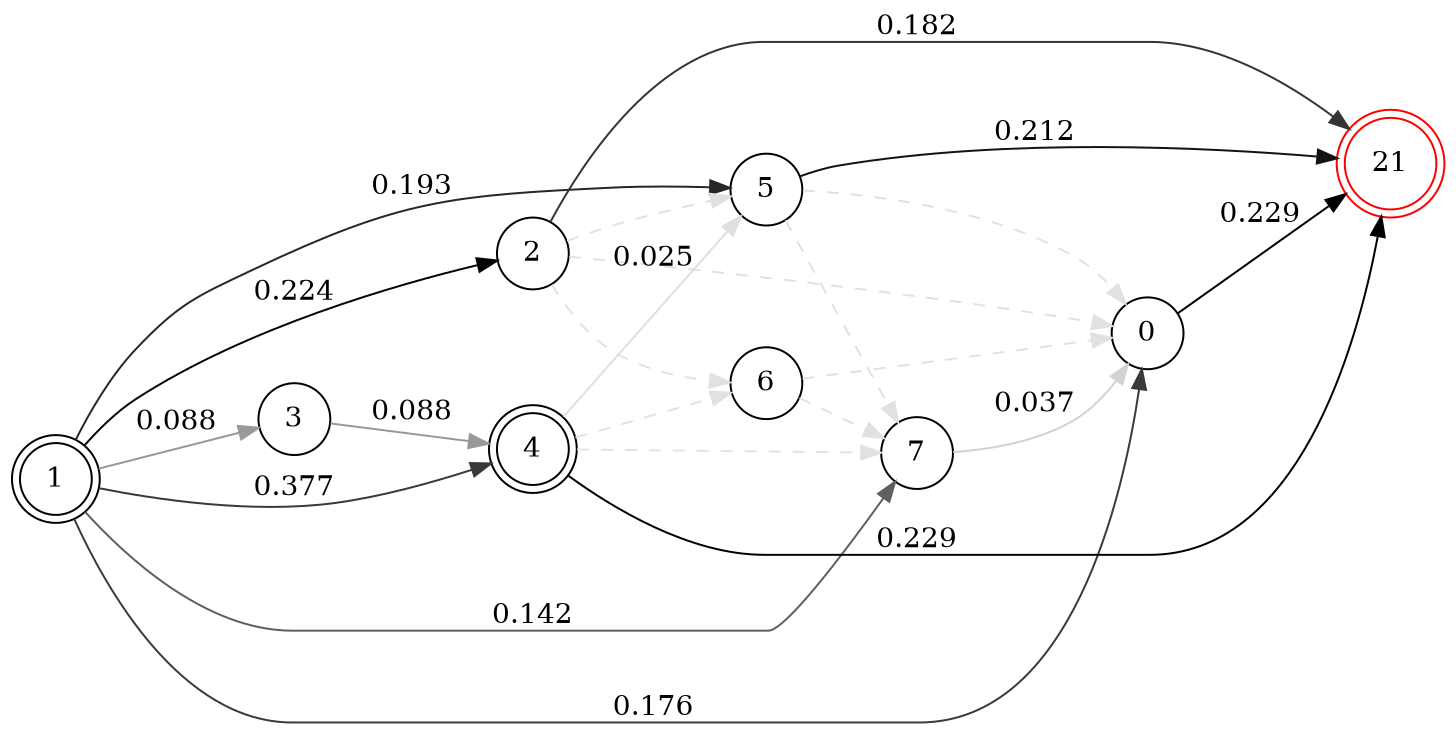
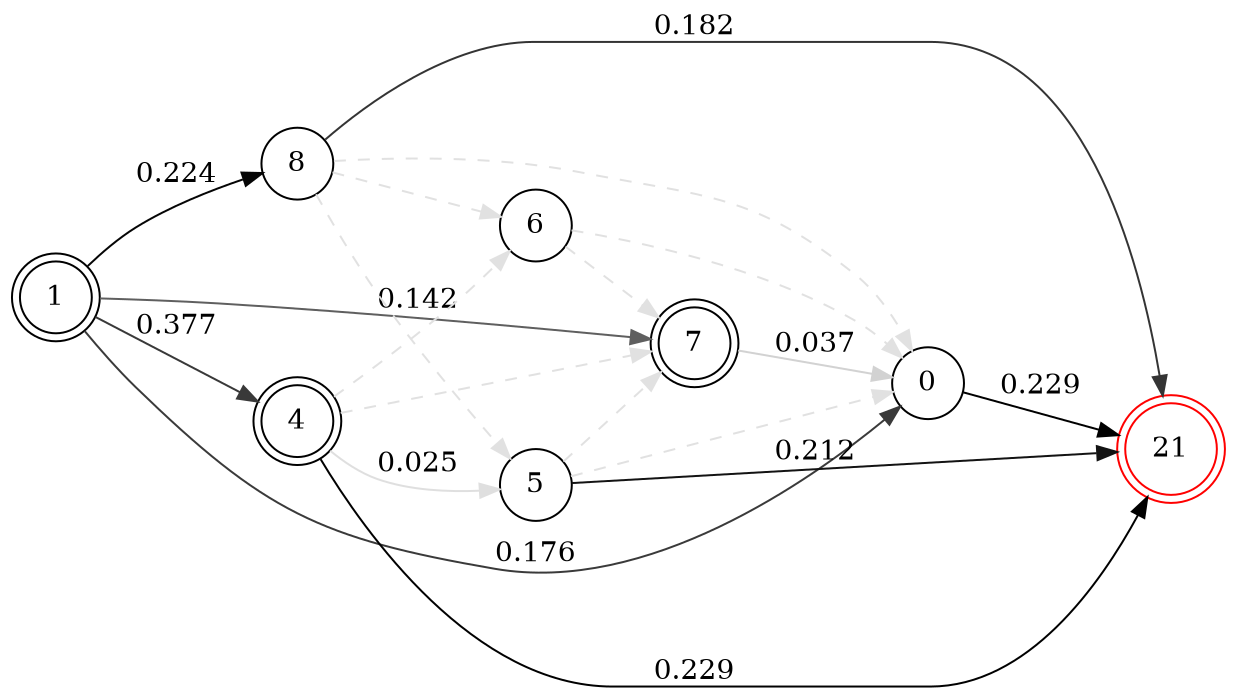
edge "1" -> "5": removed, label "0.193"
node "2": label "2" -> "8"
node "3": removed
node "7": shape circle -> doublecircle
